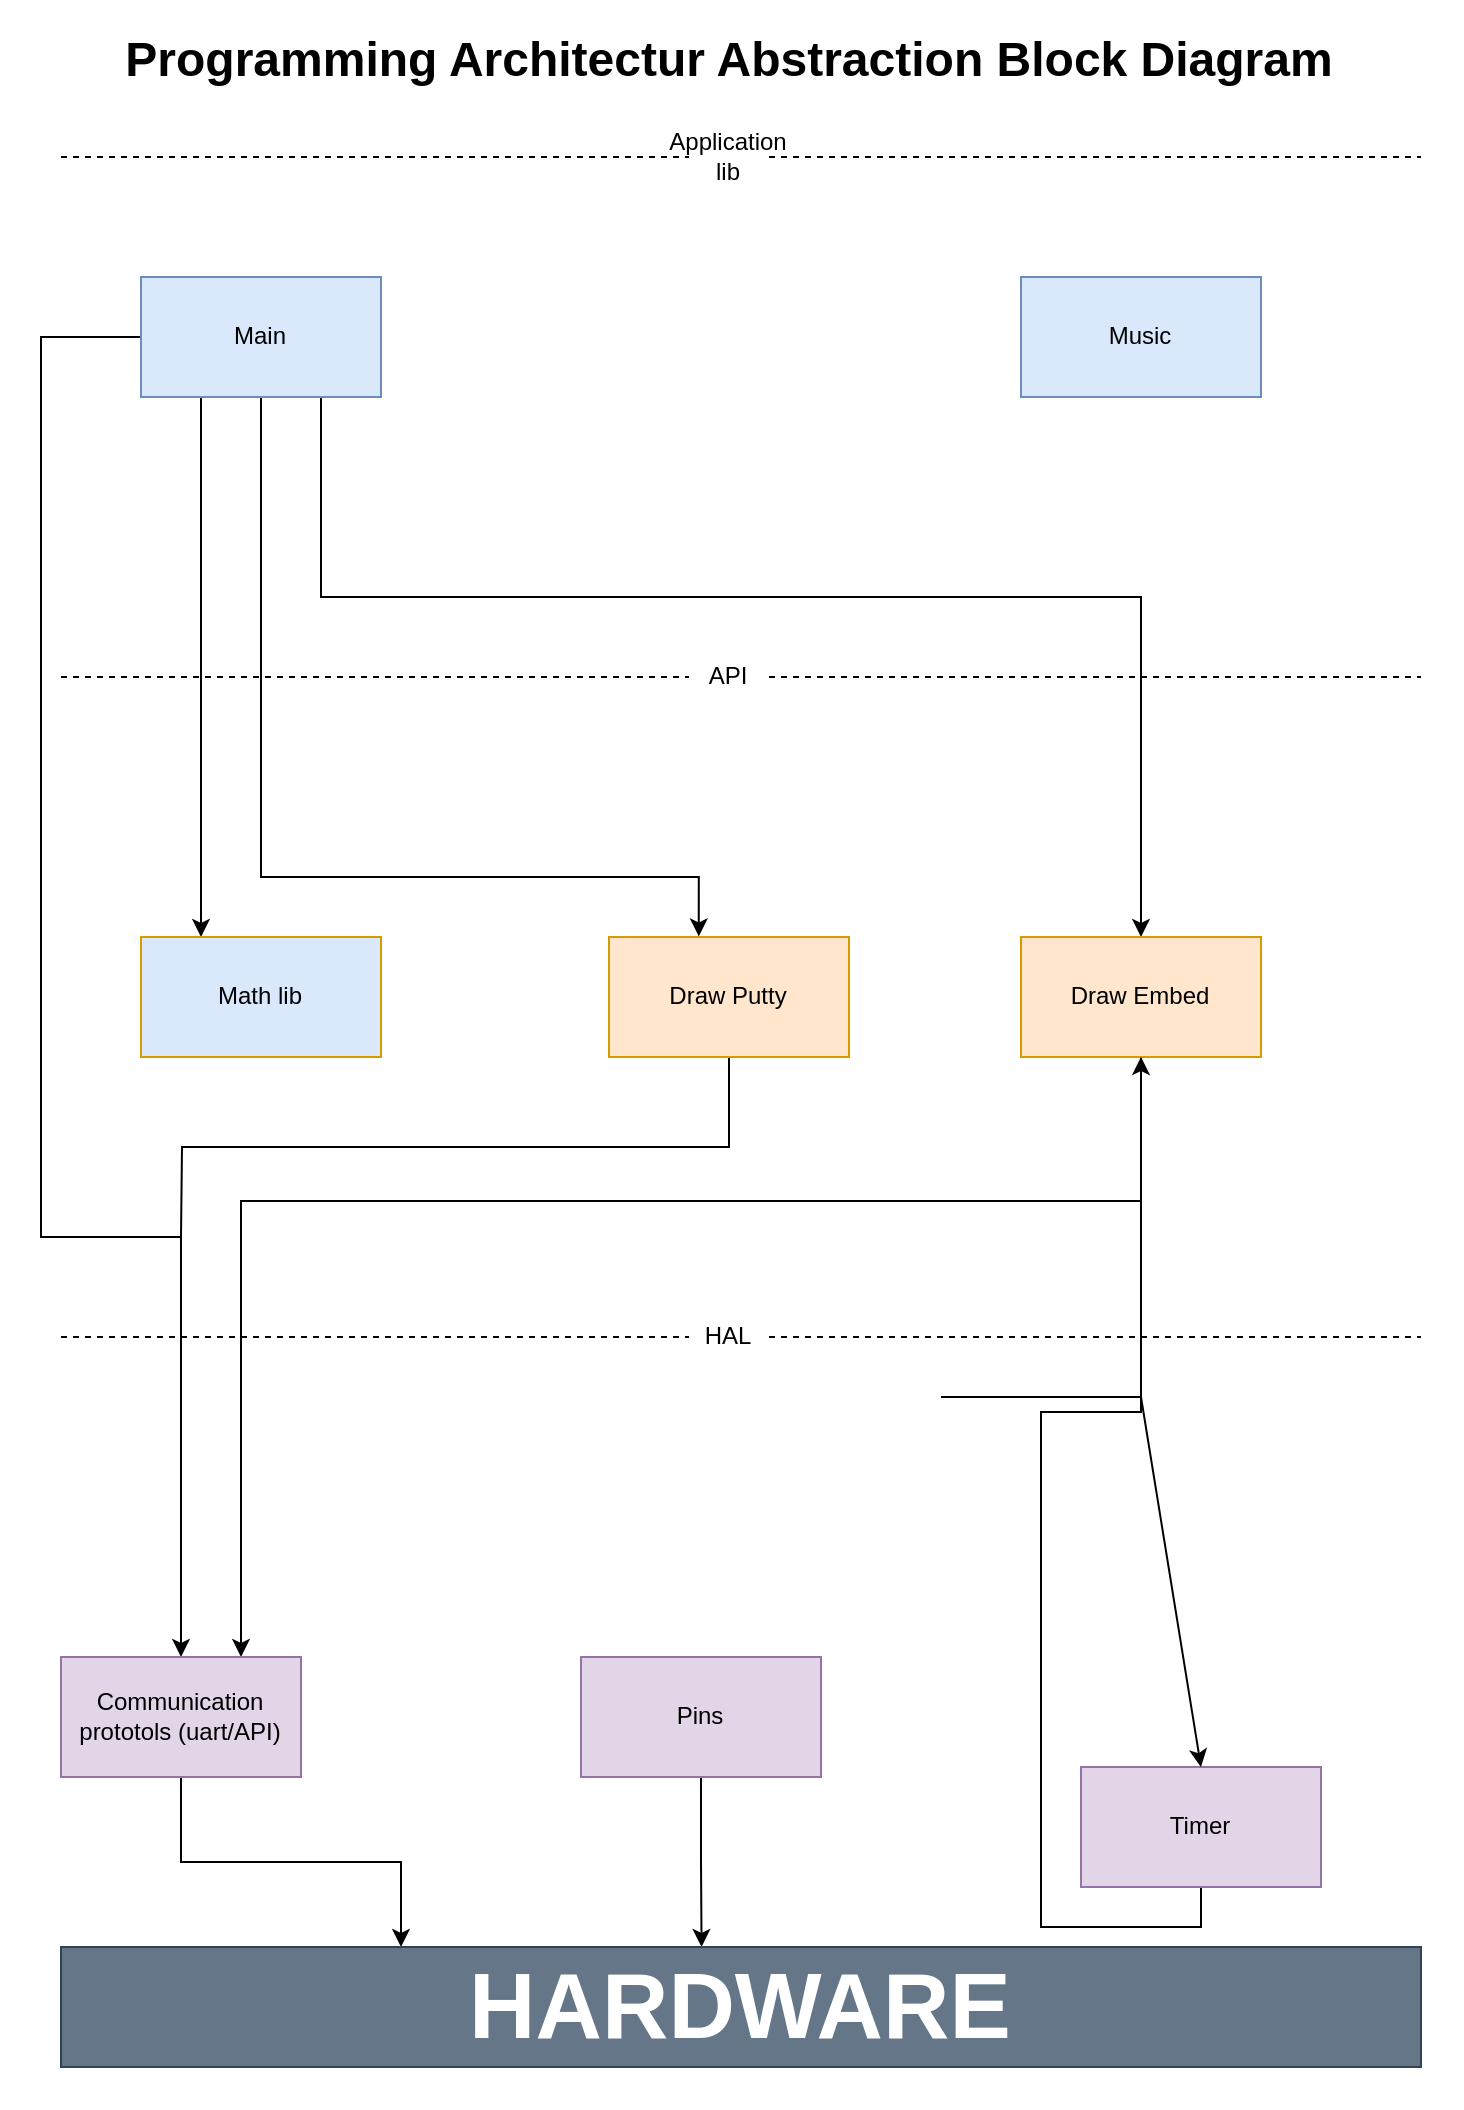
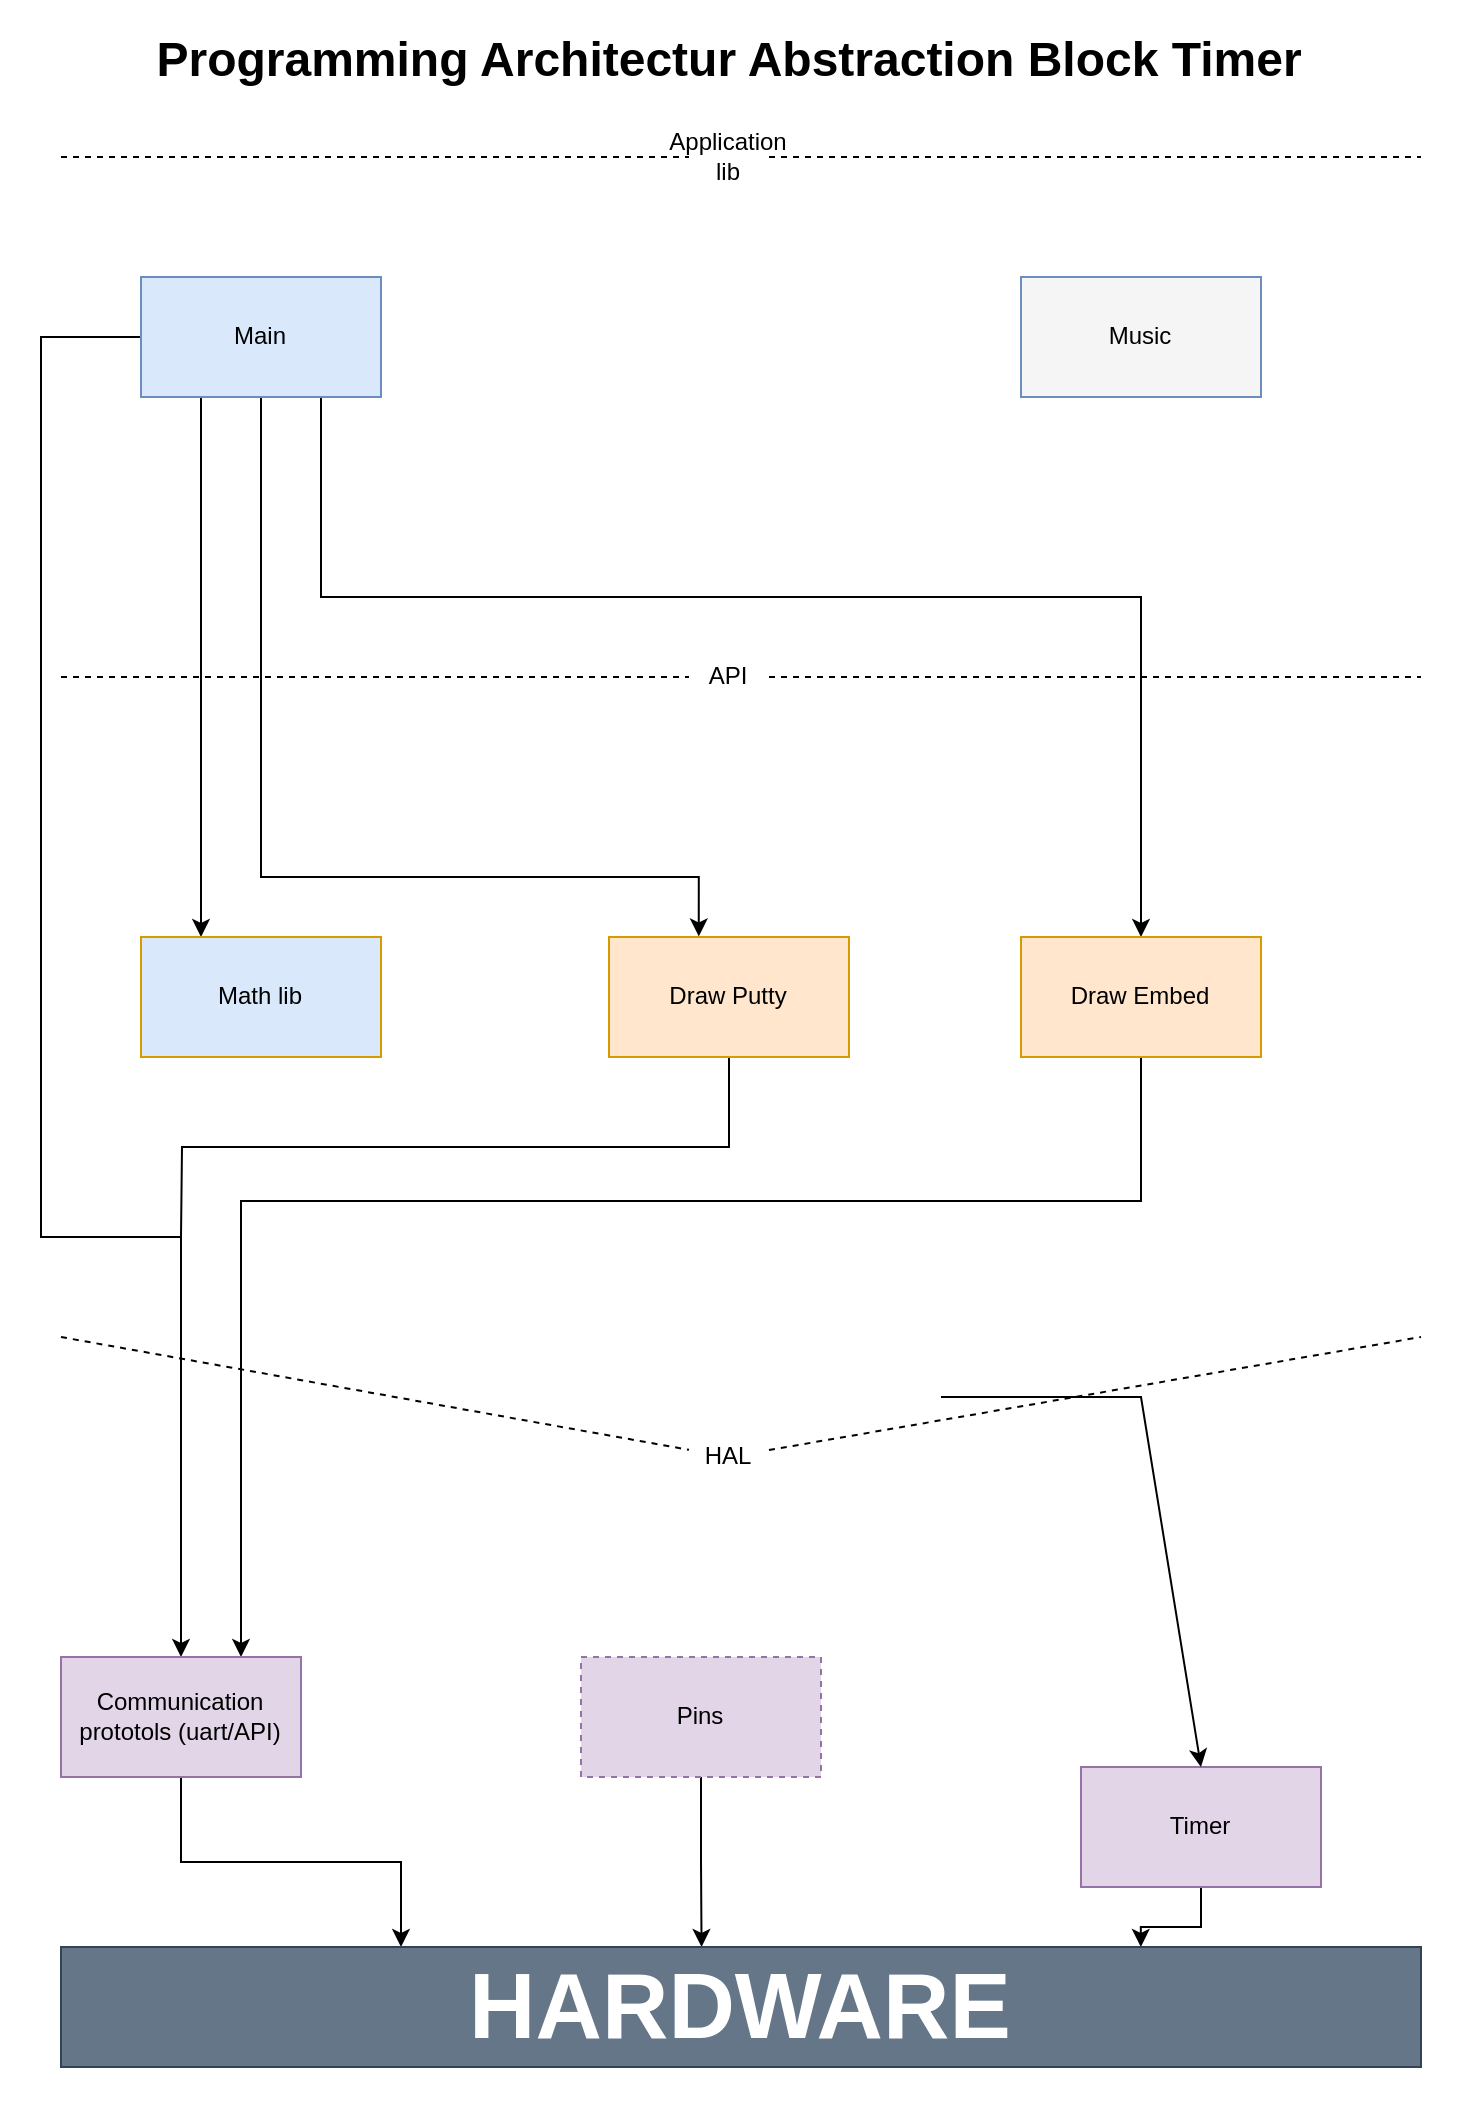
node "Programming Architectur Abstraction Block Diagram": label "Programming Architectur Abstraction Block Diagram" -> "Programming Architectur Abstraction Block Timer"
node "Music": fillcolor #dae8fc -> #f5f5f5
node "HAL": moved (729, 1337) -> (729, 1457)
edge "Timer" -> "Draw Embed": now "Timer" -> "HARDWARE"
node "Pins": style solid -> dashed
